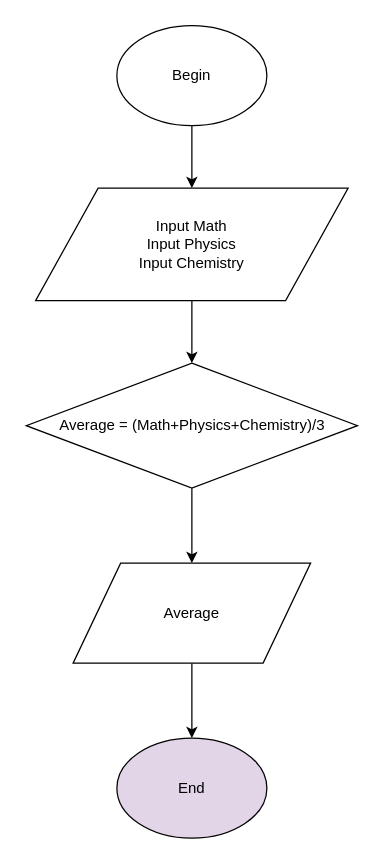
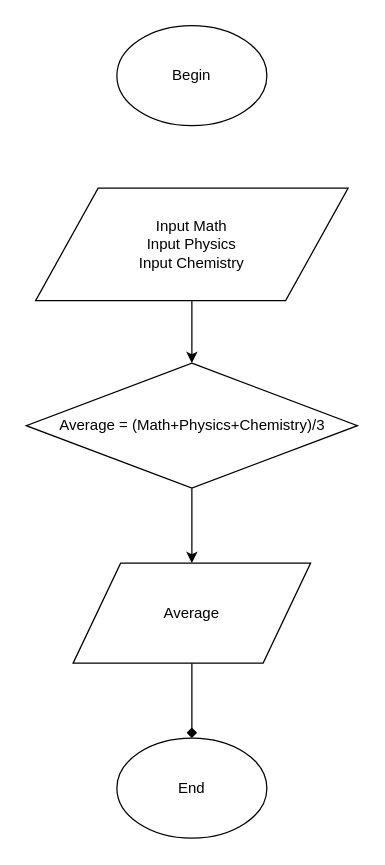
edge "Begin" -> "Input Math Input Physics Input Chemistry": removed
edge "Average" -> "End": arrowhead classic -> diamond
node "End": fillcolor #e1d5e7 -> #ffffff
